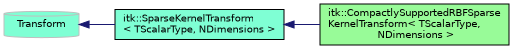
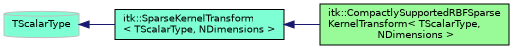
node "Transform": label "Transform" -> "TScalarType"
